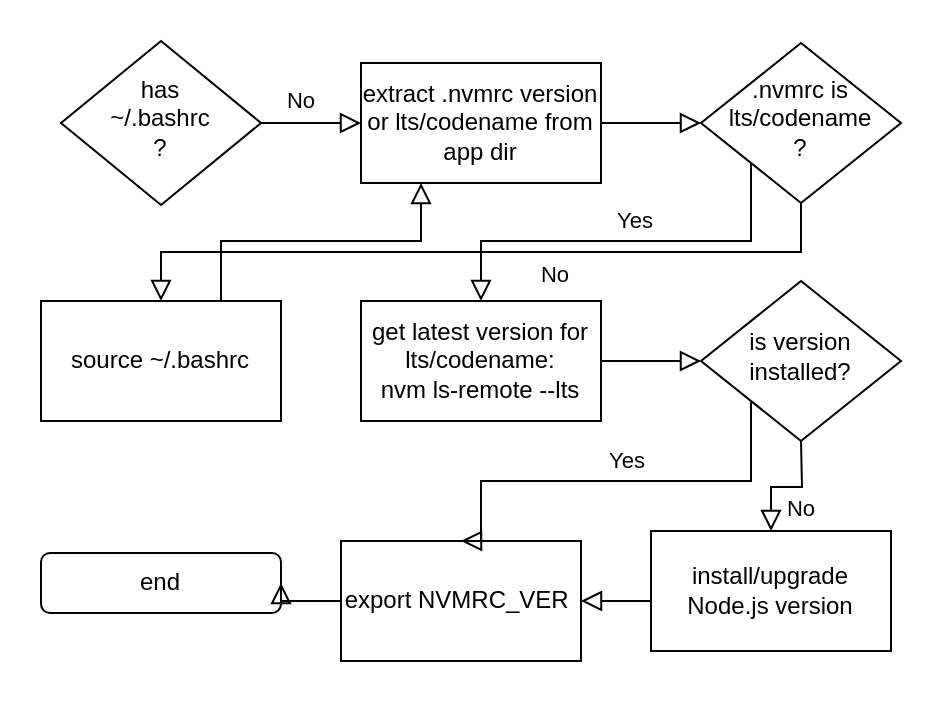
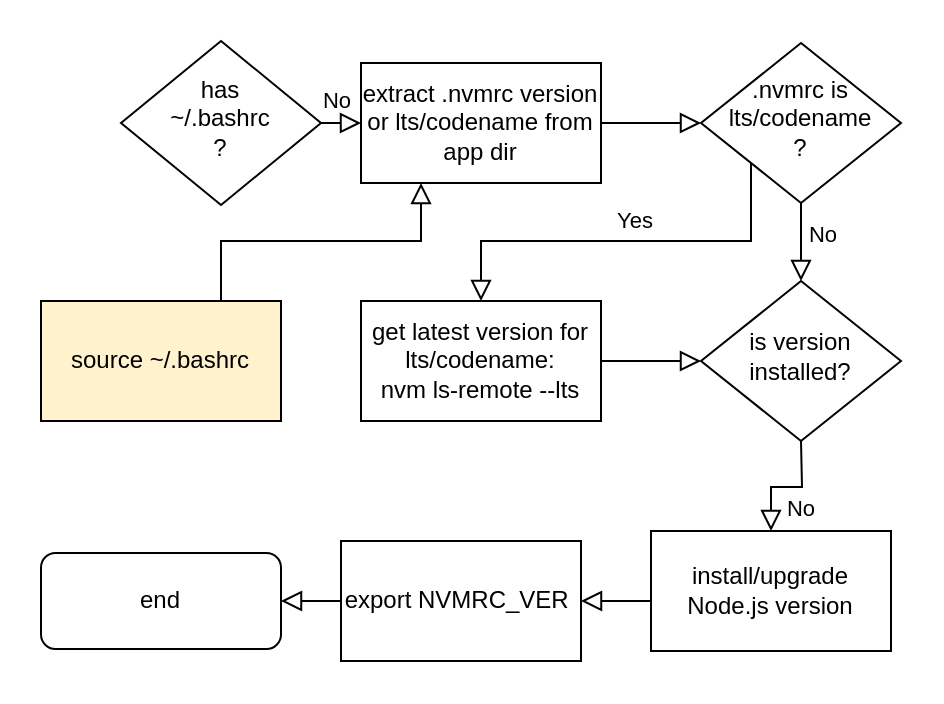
node "has ~/.bashrc ?": moved (161, 123) -> (221, 123)
edge ".nvmrc is lts/codename ?" -> "source ~/.bashrc": now ".nvmrc is lts/codename ?" -> "is version installed?"
node "source ~/.bashrc": fillcolor #ffffff -> #fff2cc
edge "is version installed?" -> "export NVMRC_VER": removed, label "Yes"
node "end": size 240x60 -> 240x96
